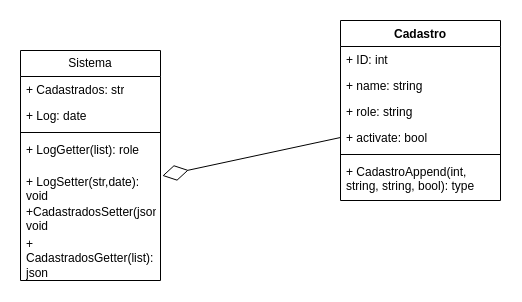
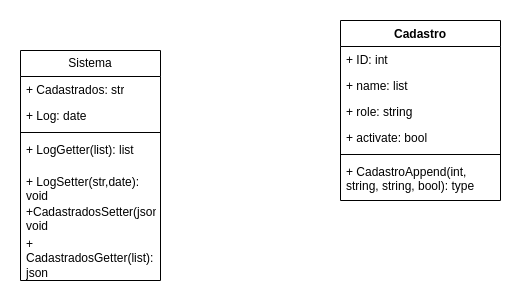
node "+ name: string": label "+ name: string" -> "+ name: list"
edge "+ activate: bool" -> "+ LogSetter(str,date): void": removed
node "+ LogGetter(list): role": label "+ LogGetter(list): role" -> "+ LogGetter(list): list"
